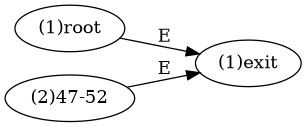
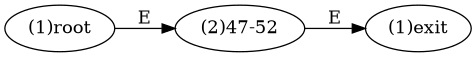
edge "(1)root" -> "(1)exit": now "(1)root" -> "(2)47-52"
